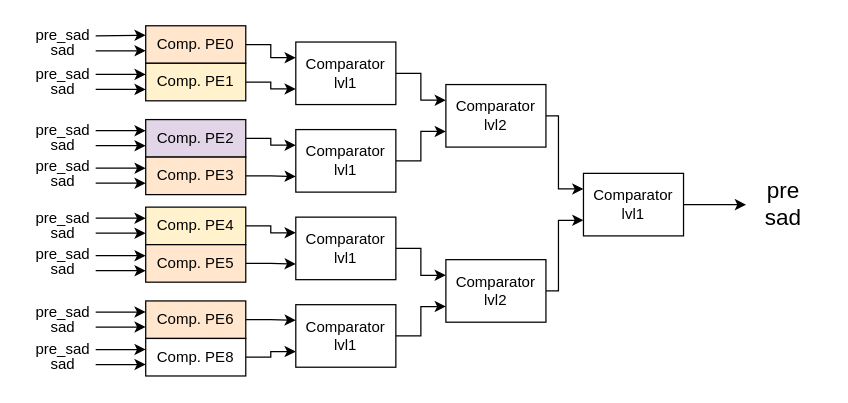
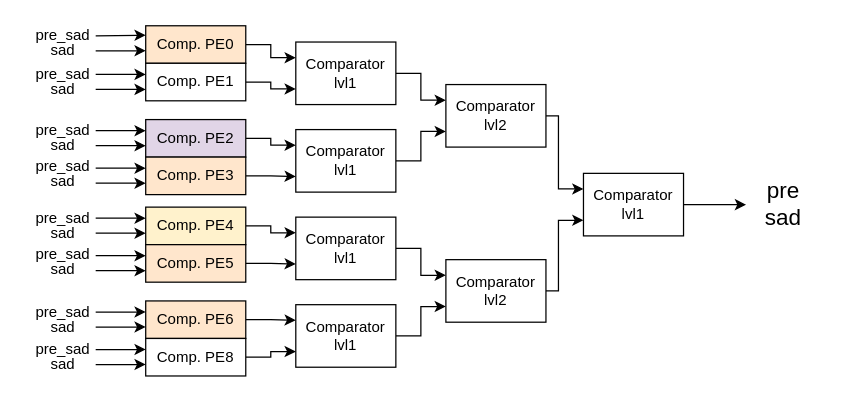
node "Comp. PE1": fillcolor #fff2cc -> #ffffff
